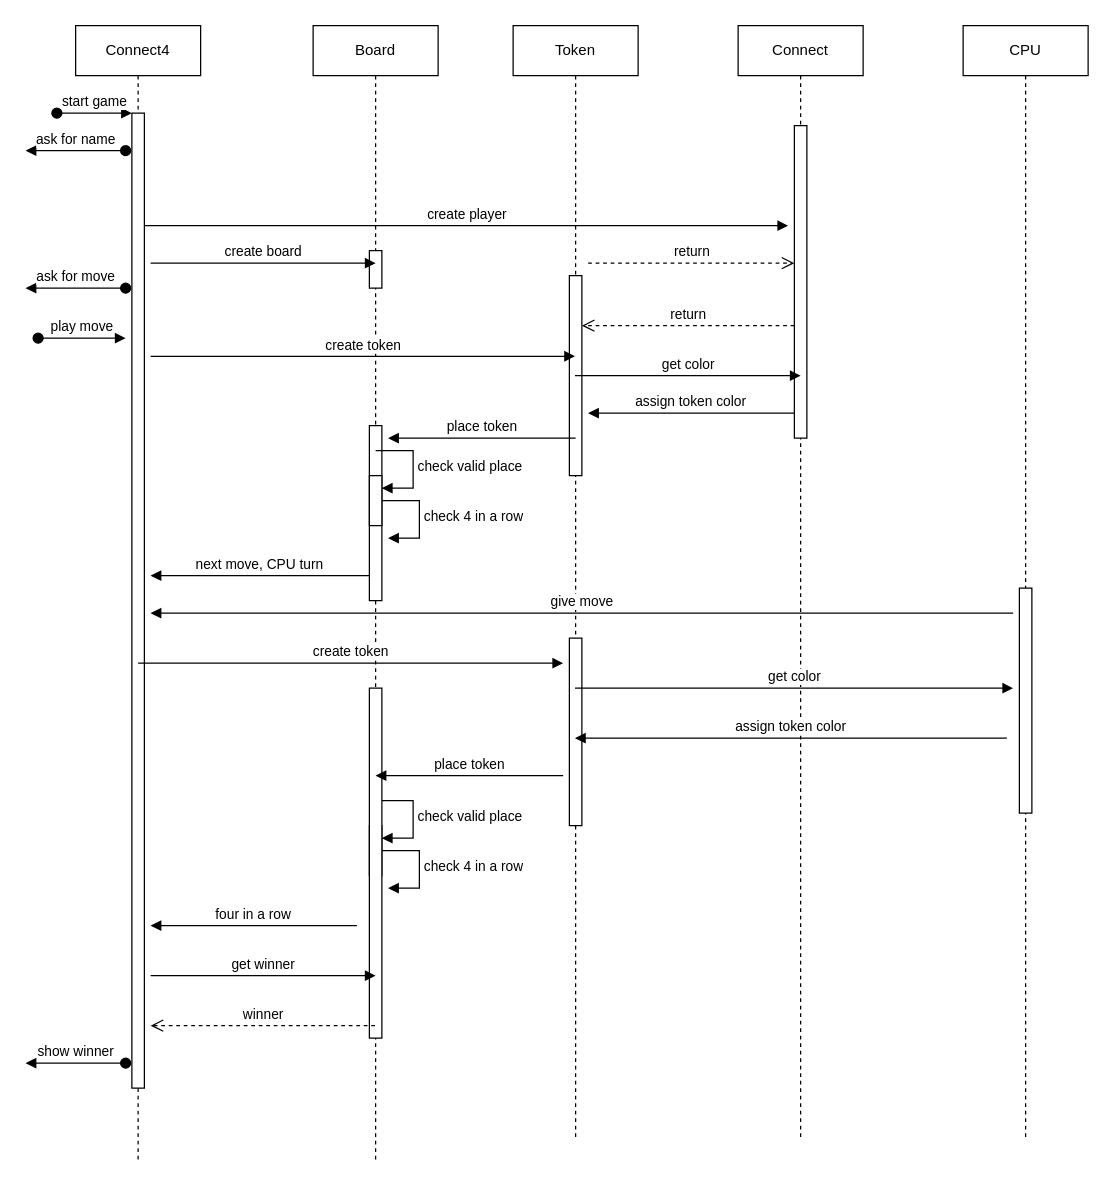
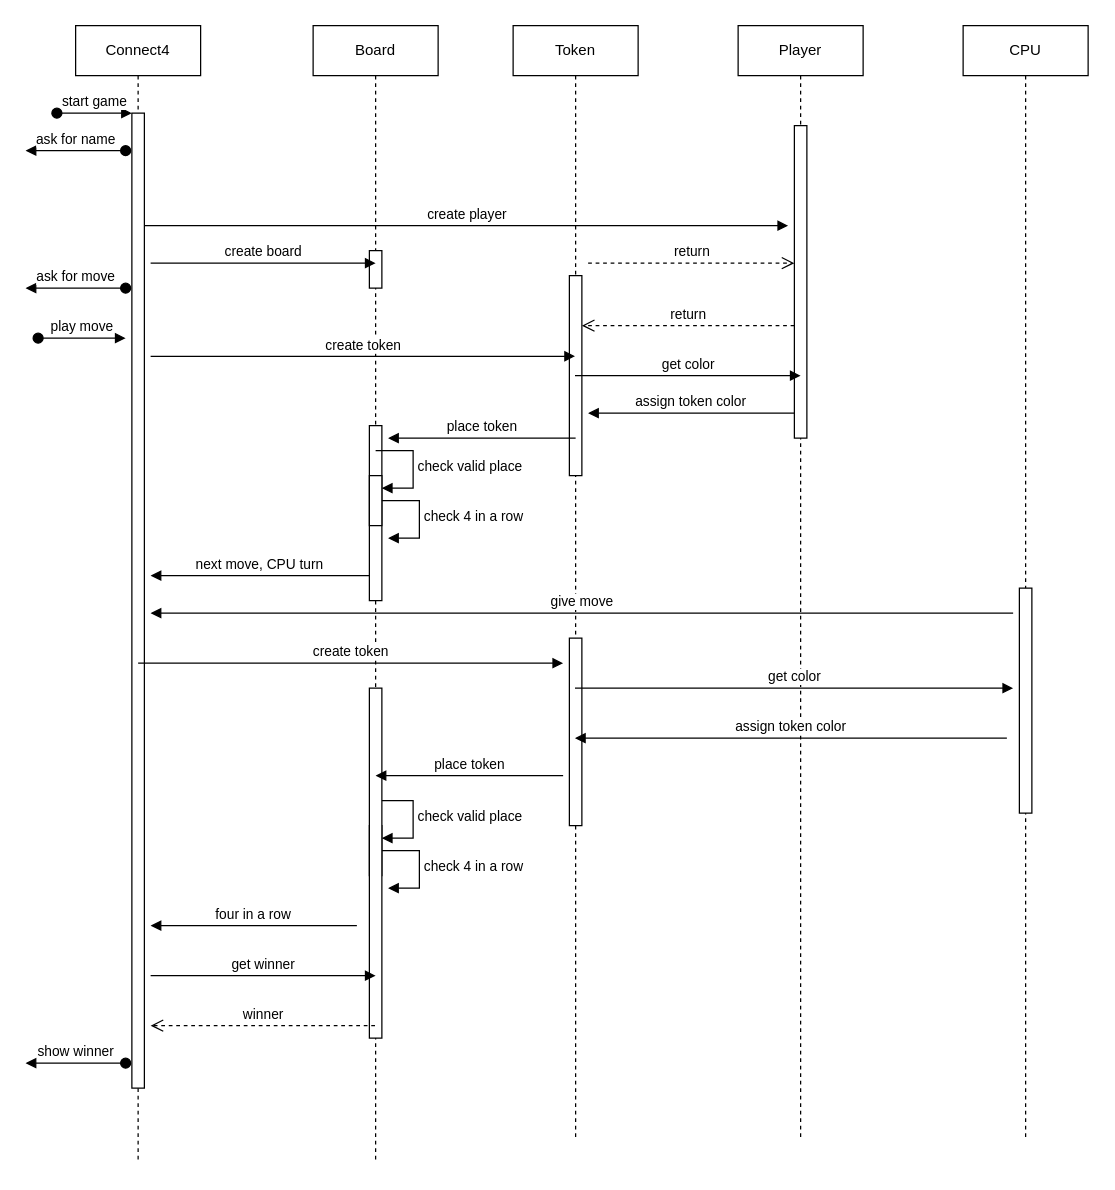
node "Connect": label "Connect" -> "Player"
